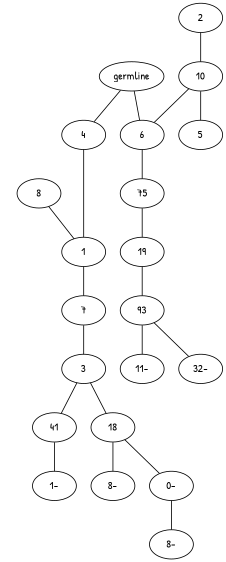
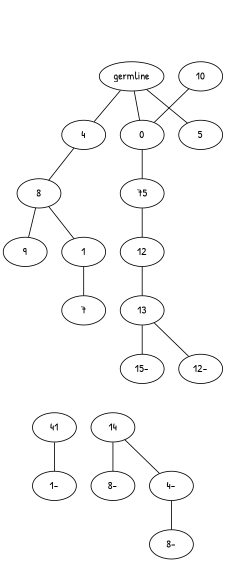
node "2": removed
edge "10" -- "5": now "germline" -- "5"
node "6": label "6" -> "0"
edge "4" -- "1": now "4" -- "8"
node "9": added
node "19": label "19" -> "12"
node "93": label "93" -> "13"
node "3": removed
node "11-": label "11-" -> "15-"
node "32-": label "32-" -> "12-"
node "18": label "18" -> "14"
node "0-": label "0-" -> "4-"
